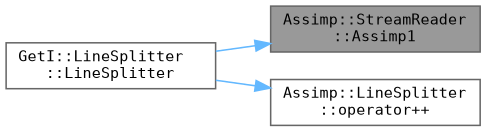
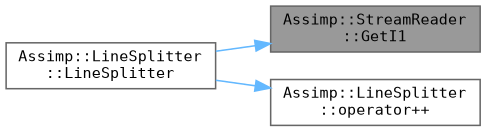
node "Assimp::StreamReader ::Assimp1": label "Assimp::StreamReader ::Assimp1" -> "Assimp::StreamReader ::GetI1"
node "GetI::LineSplitter ::LineSplitter": label "GetI::LineSplitter ::LineSplitter" -> "Assimp::LineSplitter ::LineSplitter"
